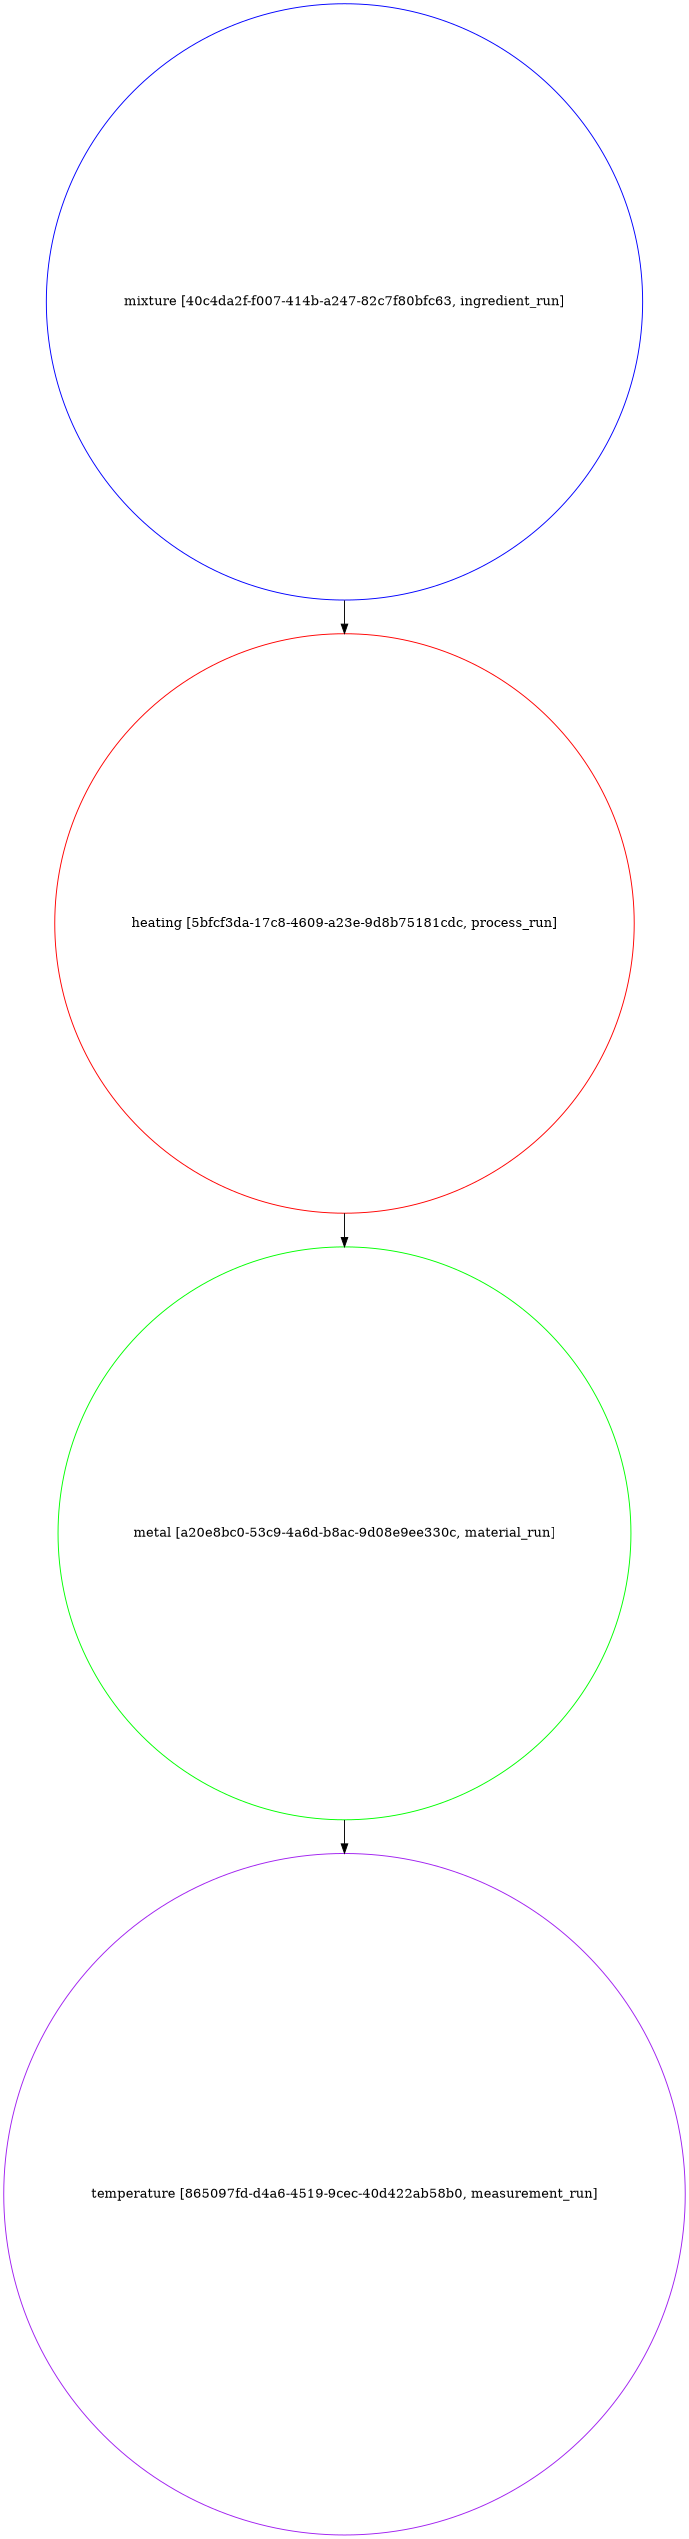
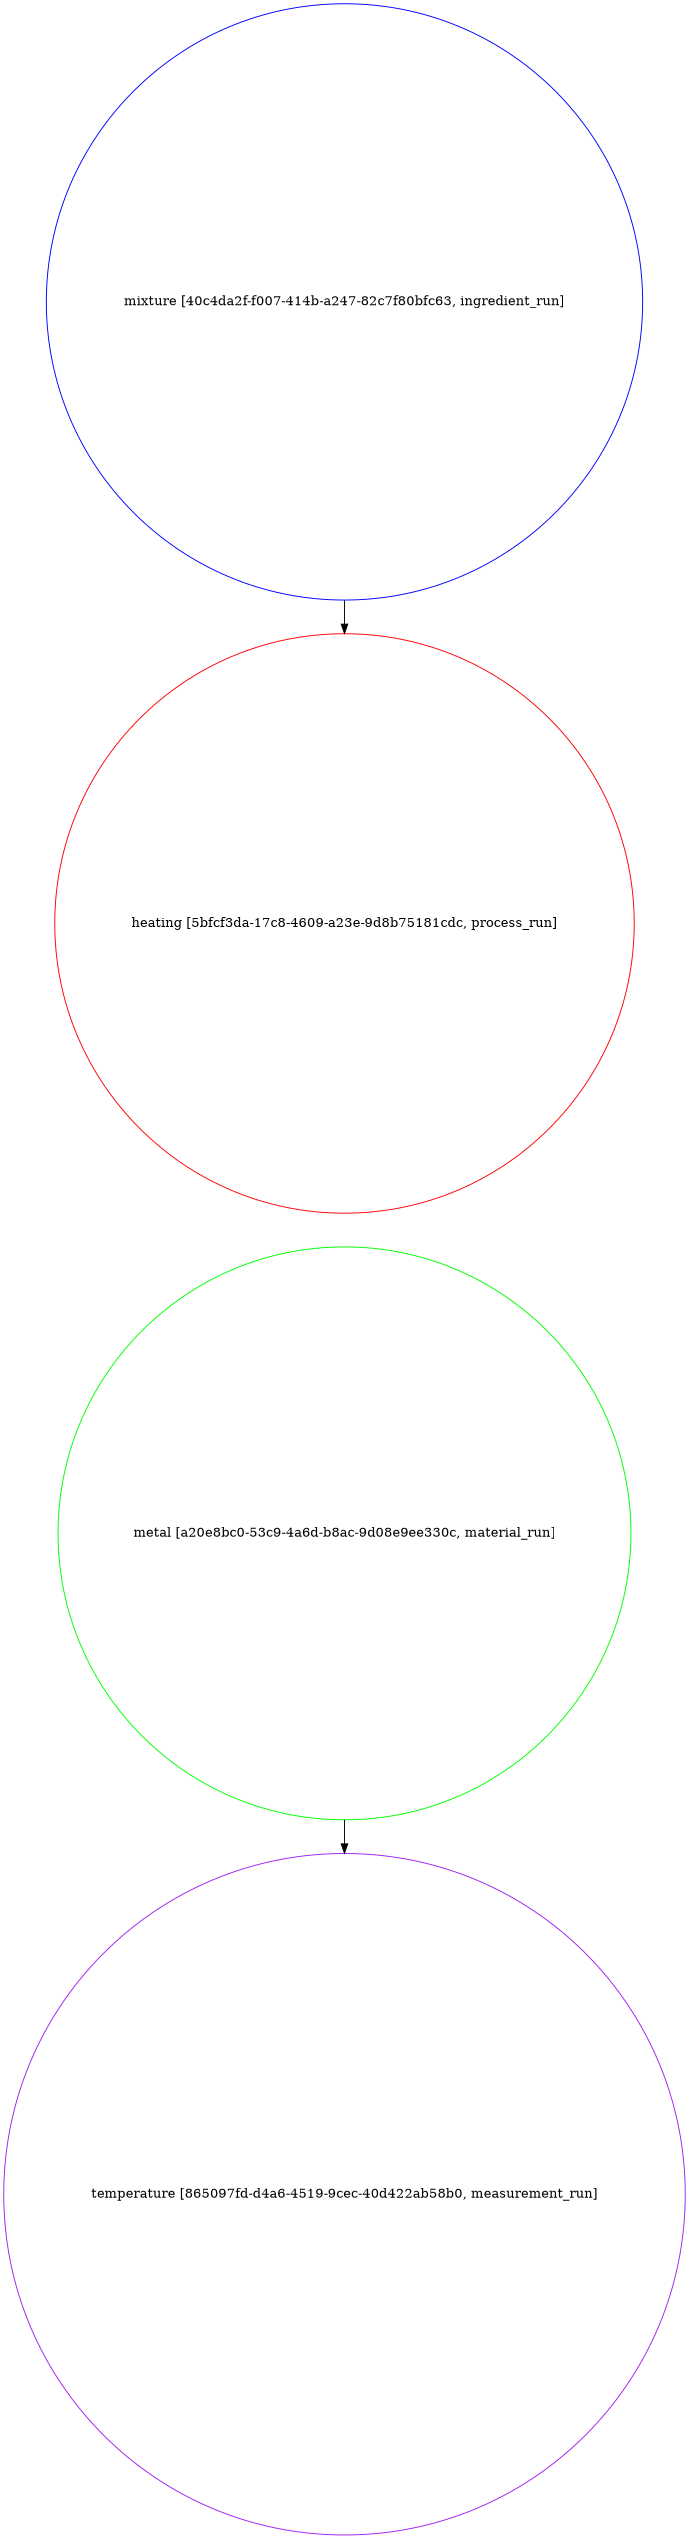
edge "heating [5bfcf3da-17c8-4609-a23e-9d8b75181cdc, process_run]" -> "metal [a20e8bc0-53c9-4a6d-b8ac-9d08e9ee330c, material_run]": removed
